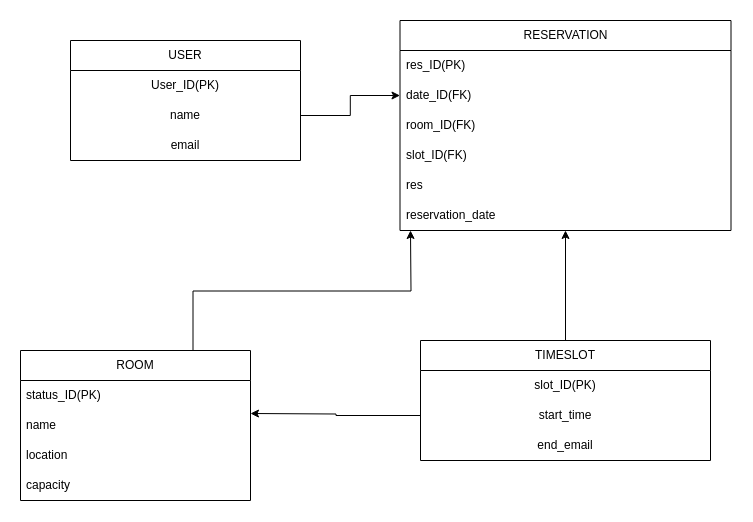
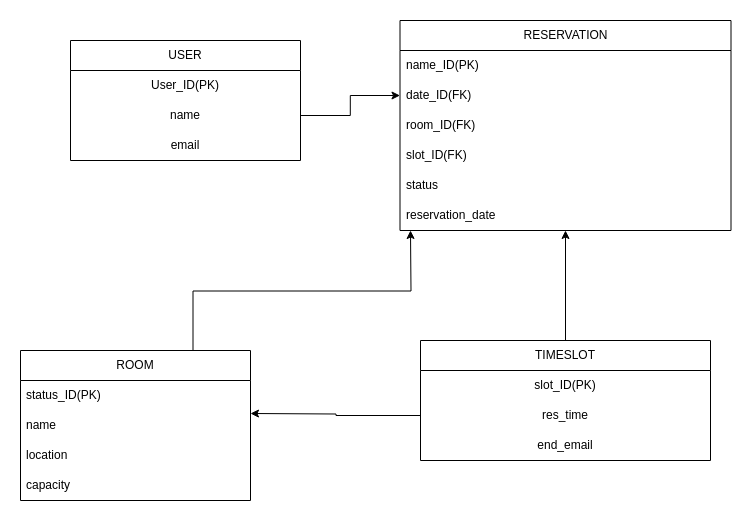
node "res_ID(PK)": label "res_ID(PK)" -> "name_ID(PK)"
node "res": label "res" -> "status"
node "start_time": label "start_time" -> "res_time"
